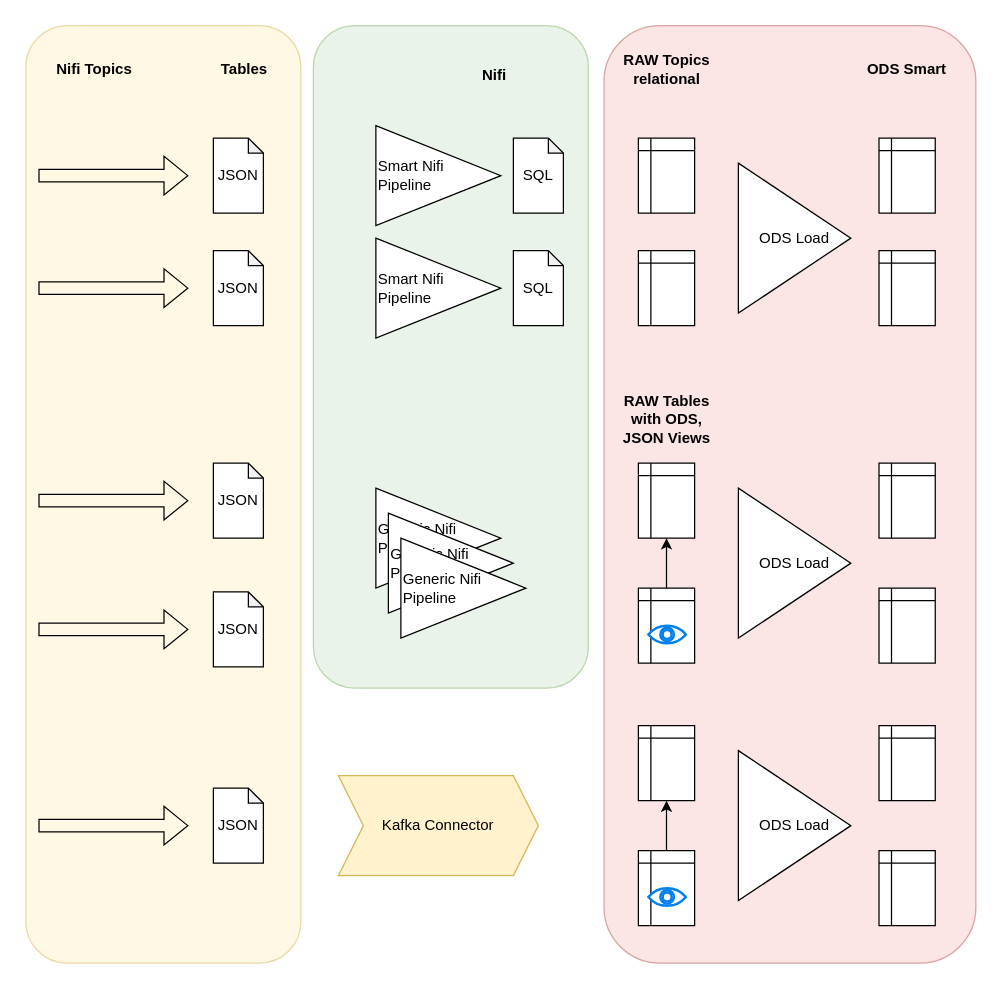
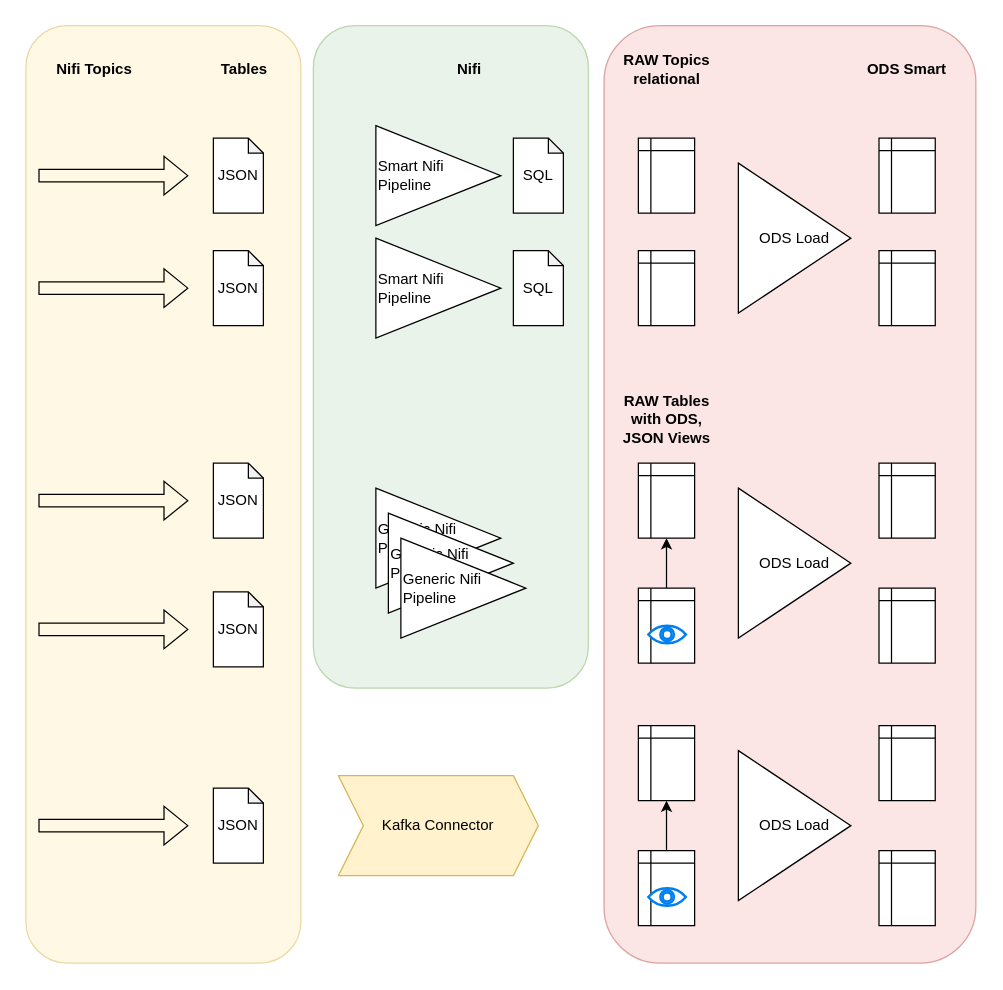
node "Nifi": moved (494, 76) -> (469, 69)
